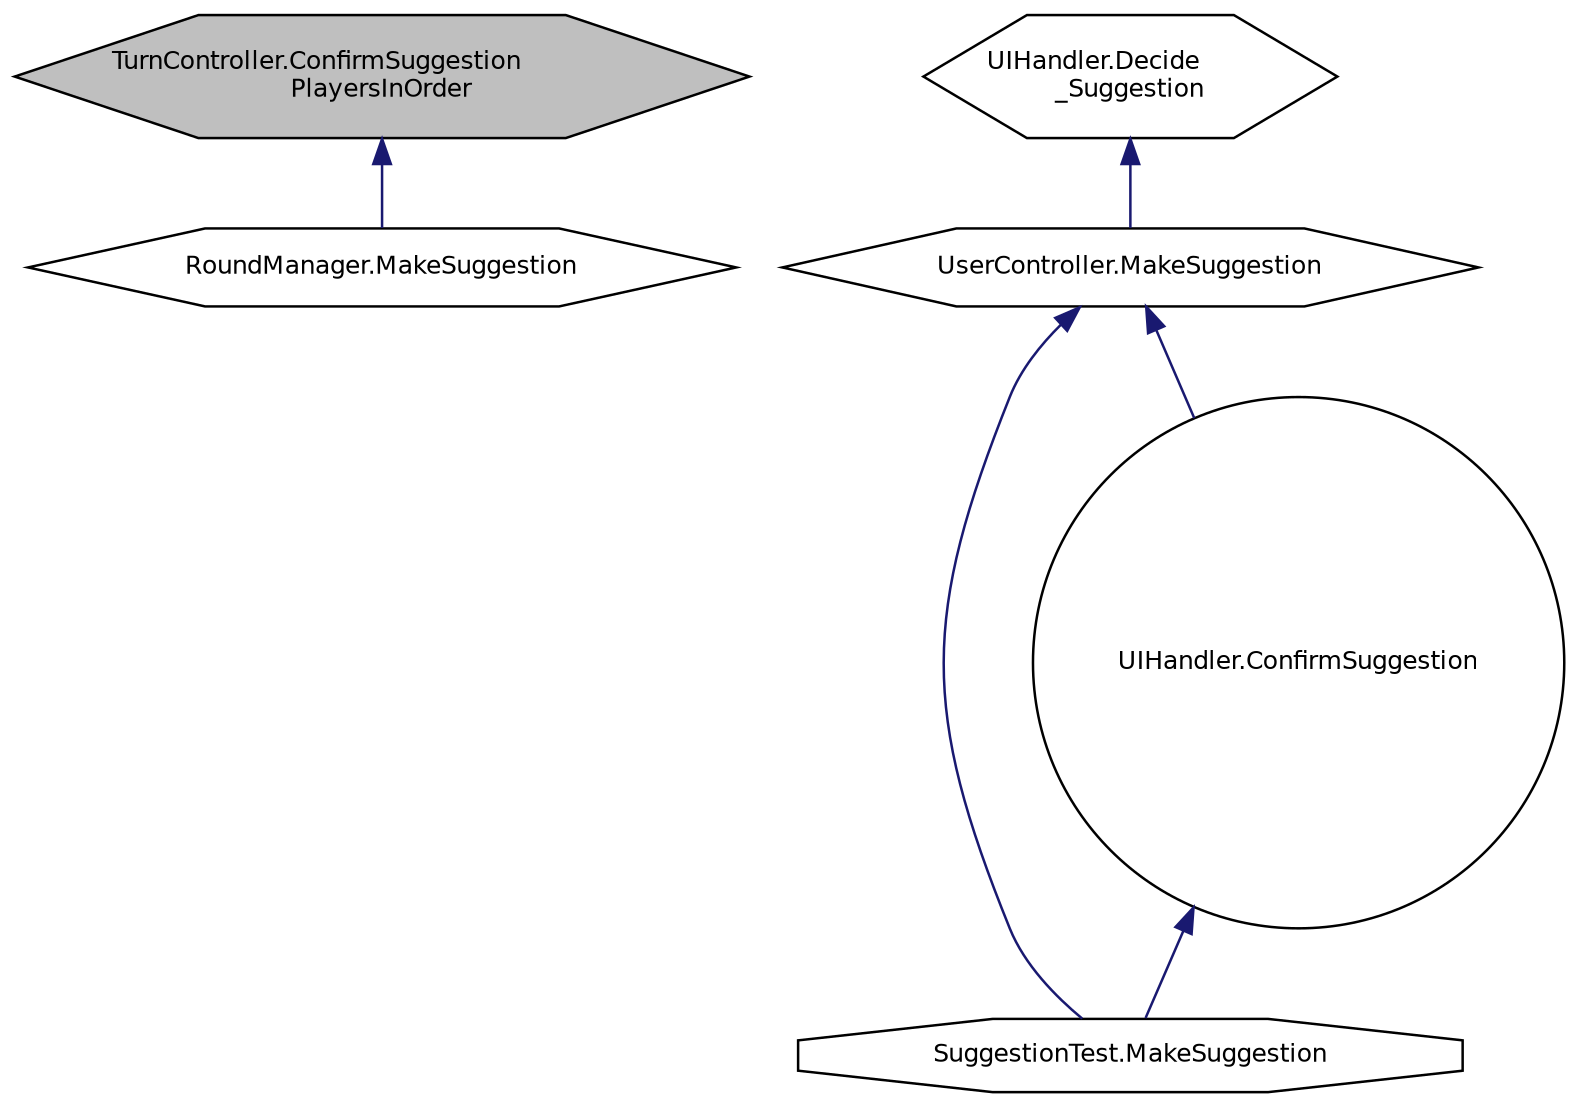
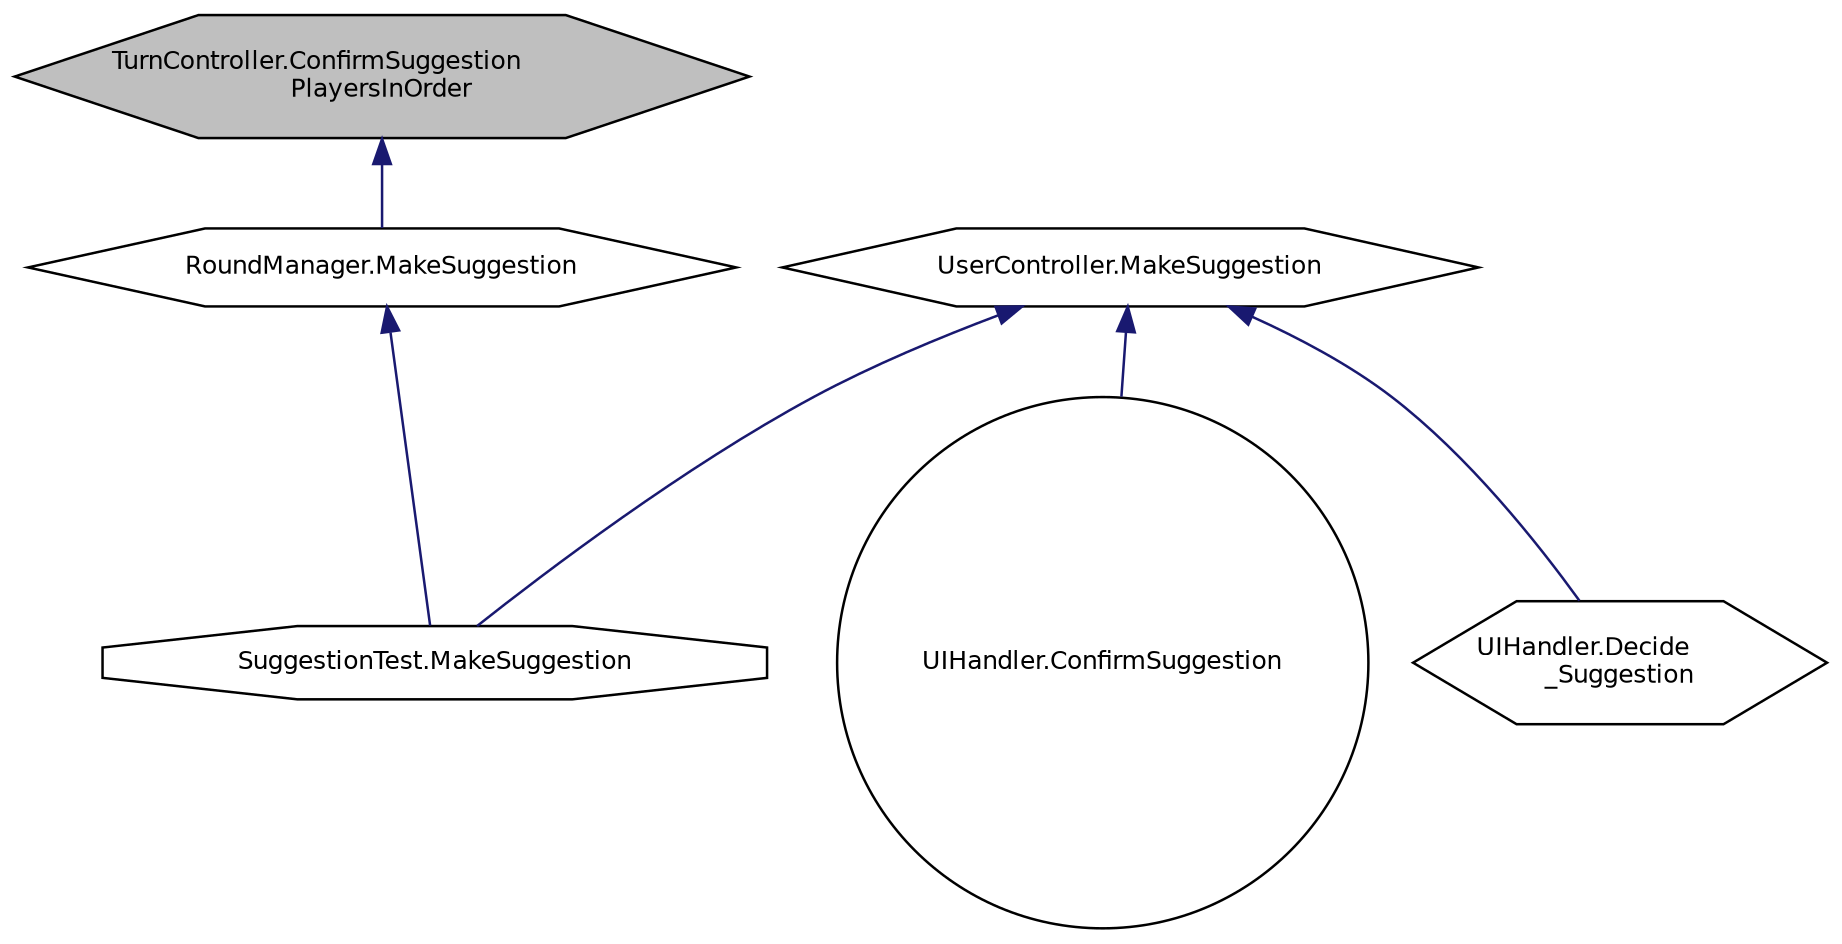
edge "UserController.MakeSuggestion" -> "UIHandler.Decide _Suggestion": reversed
edge "SuggestionTest.MakeSuggestion" -> "UIHandler.ConfirmSuggestion": now "SuggestionTest.MakeSuggestion" -> "RoundManager.MakeSuggestion"
